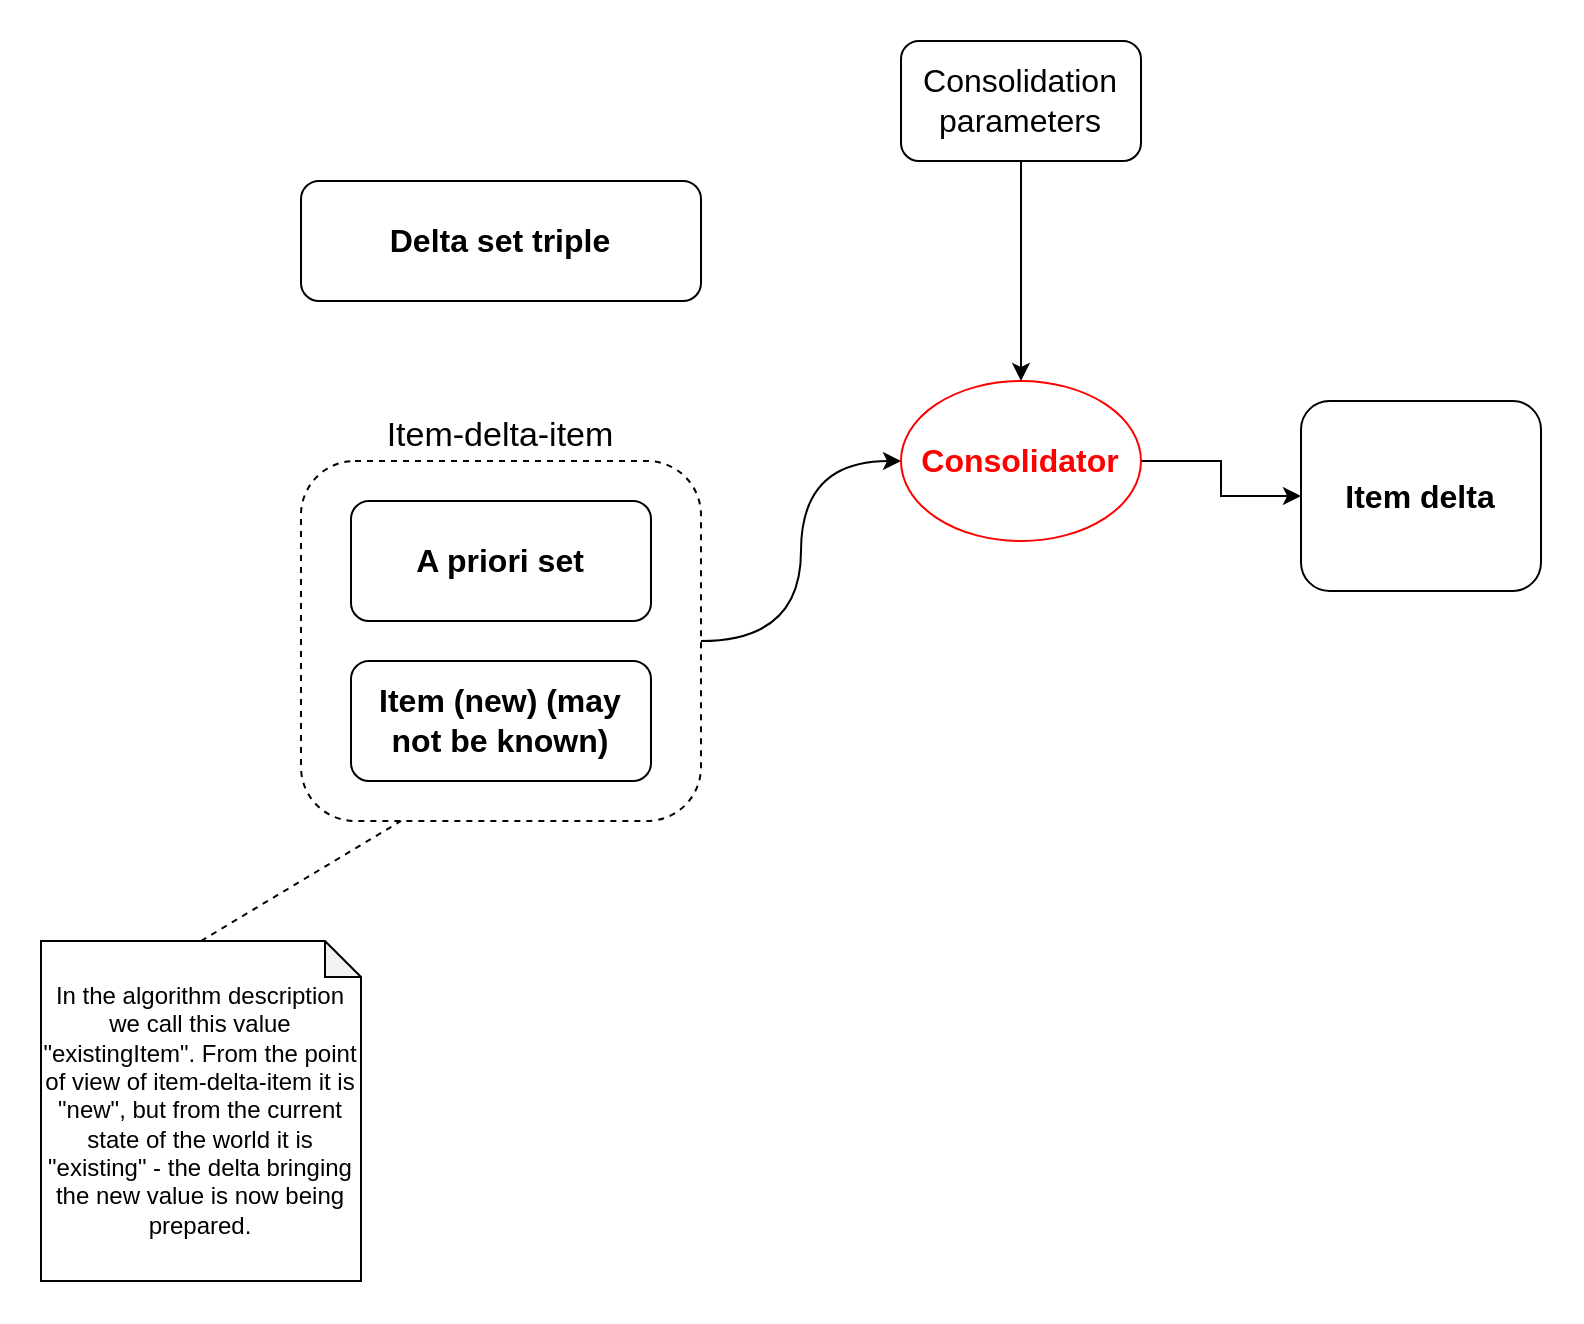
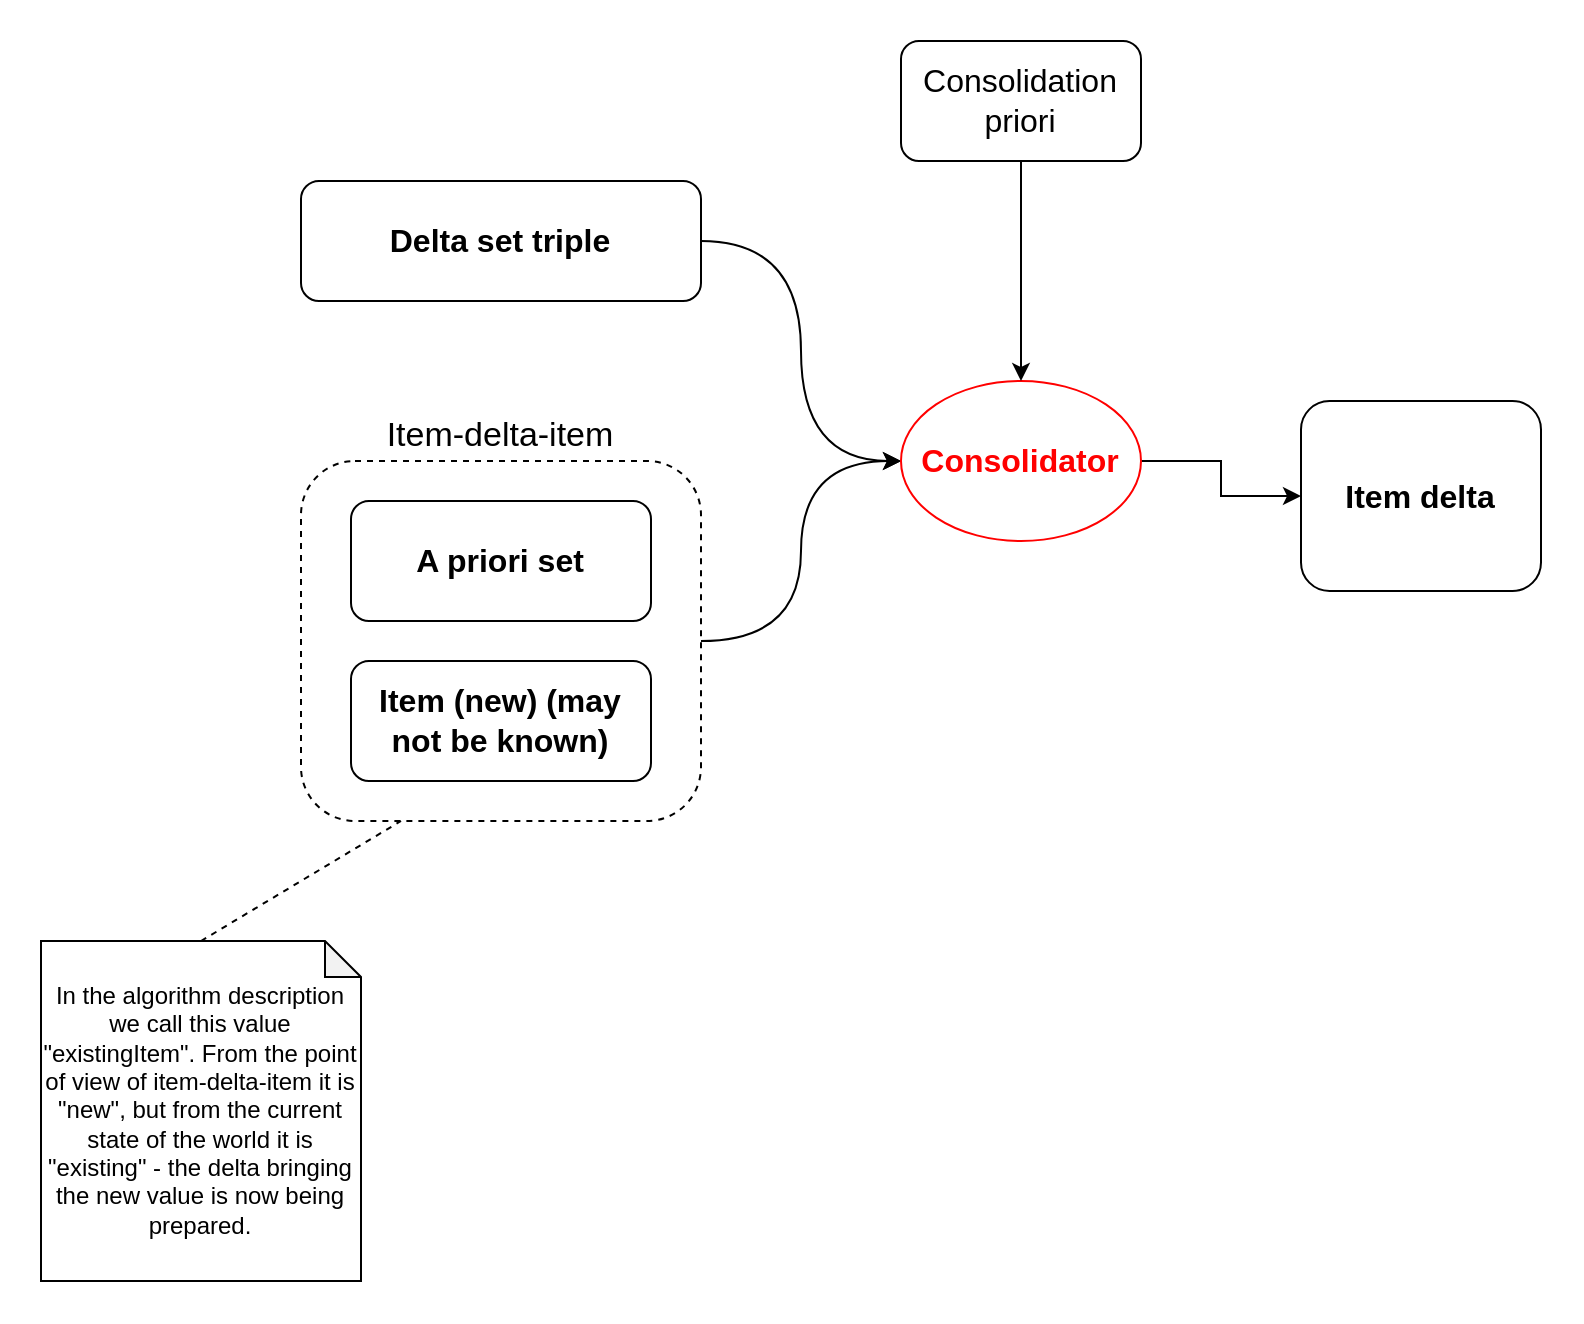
node "Consolidation parameters": label "Consolidation parameters" -> "Consolidation priori"
edge "Delta set triple" -> "Consolidator": added
